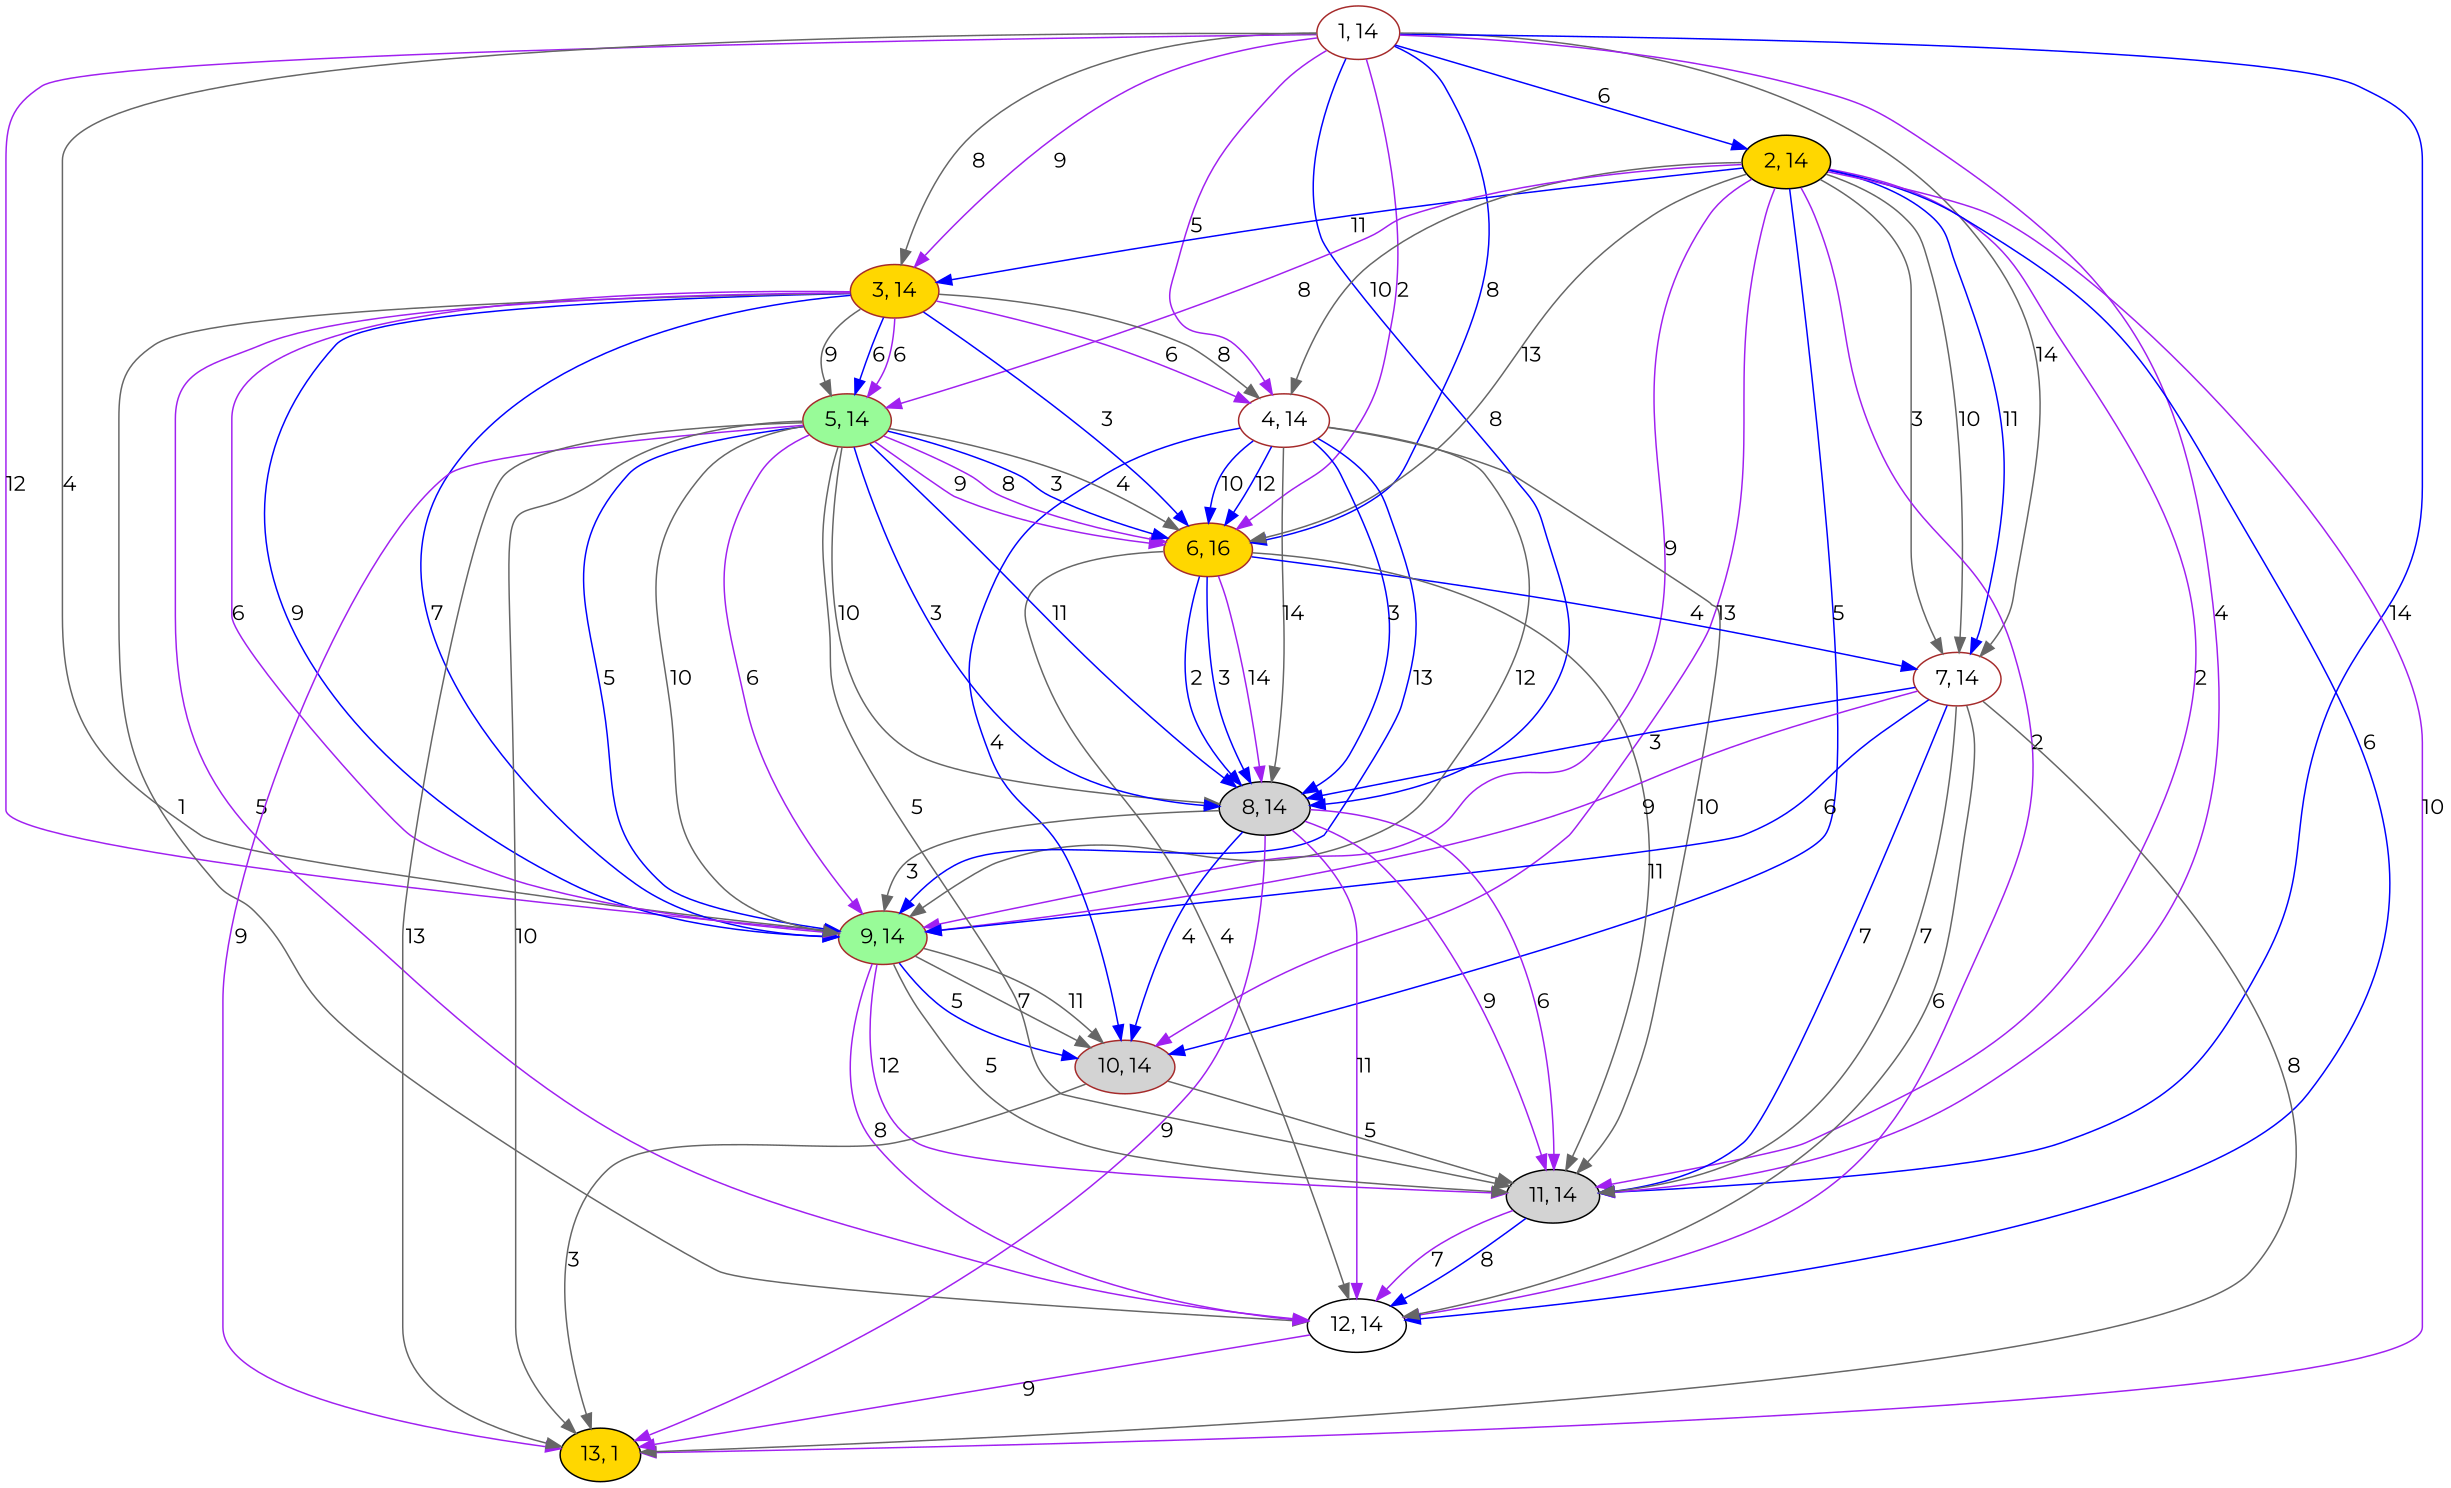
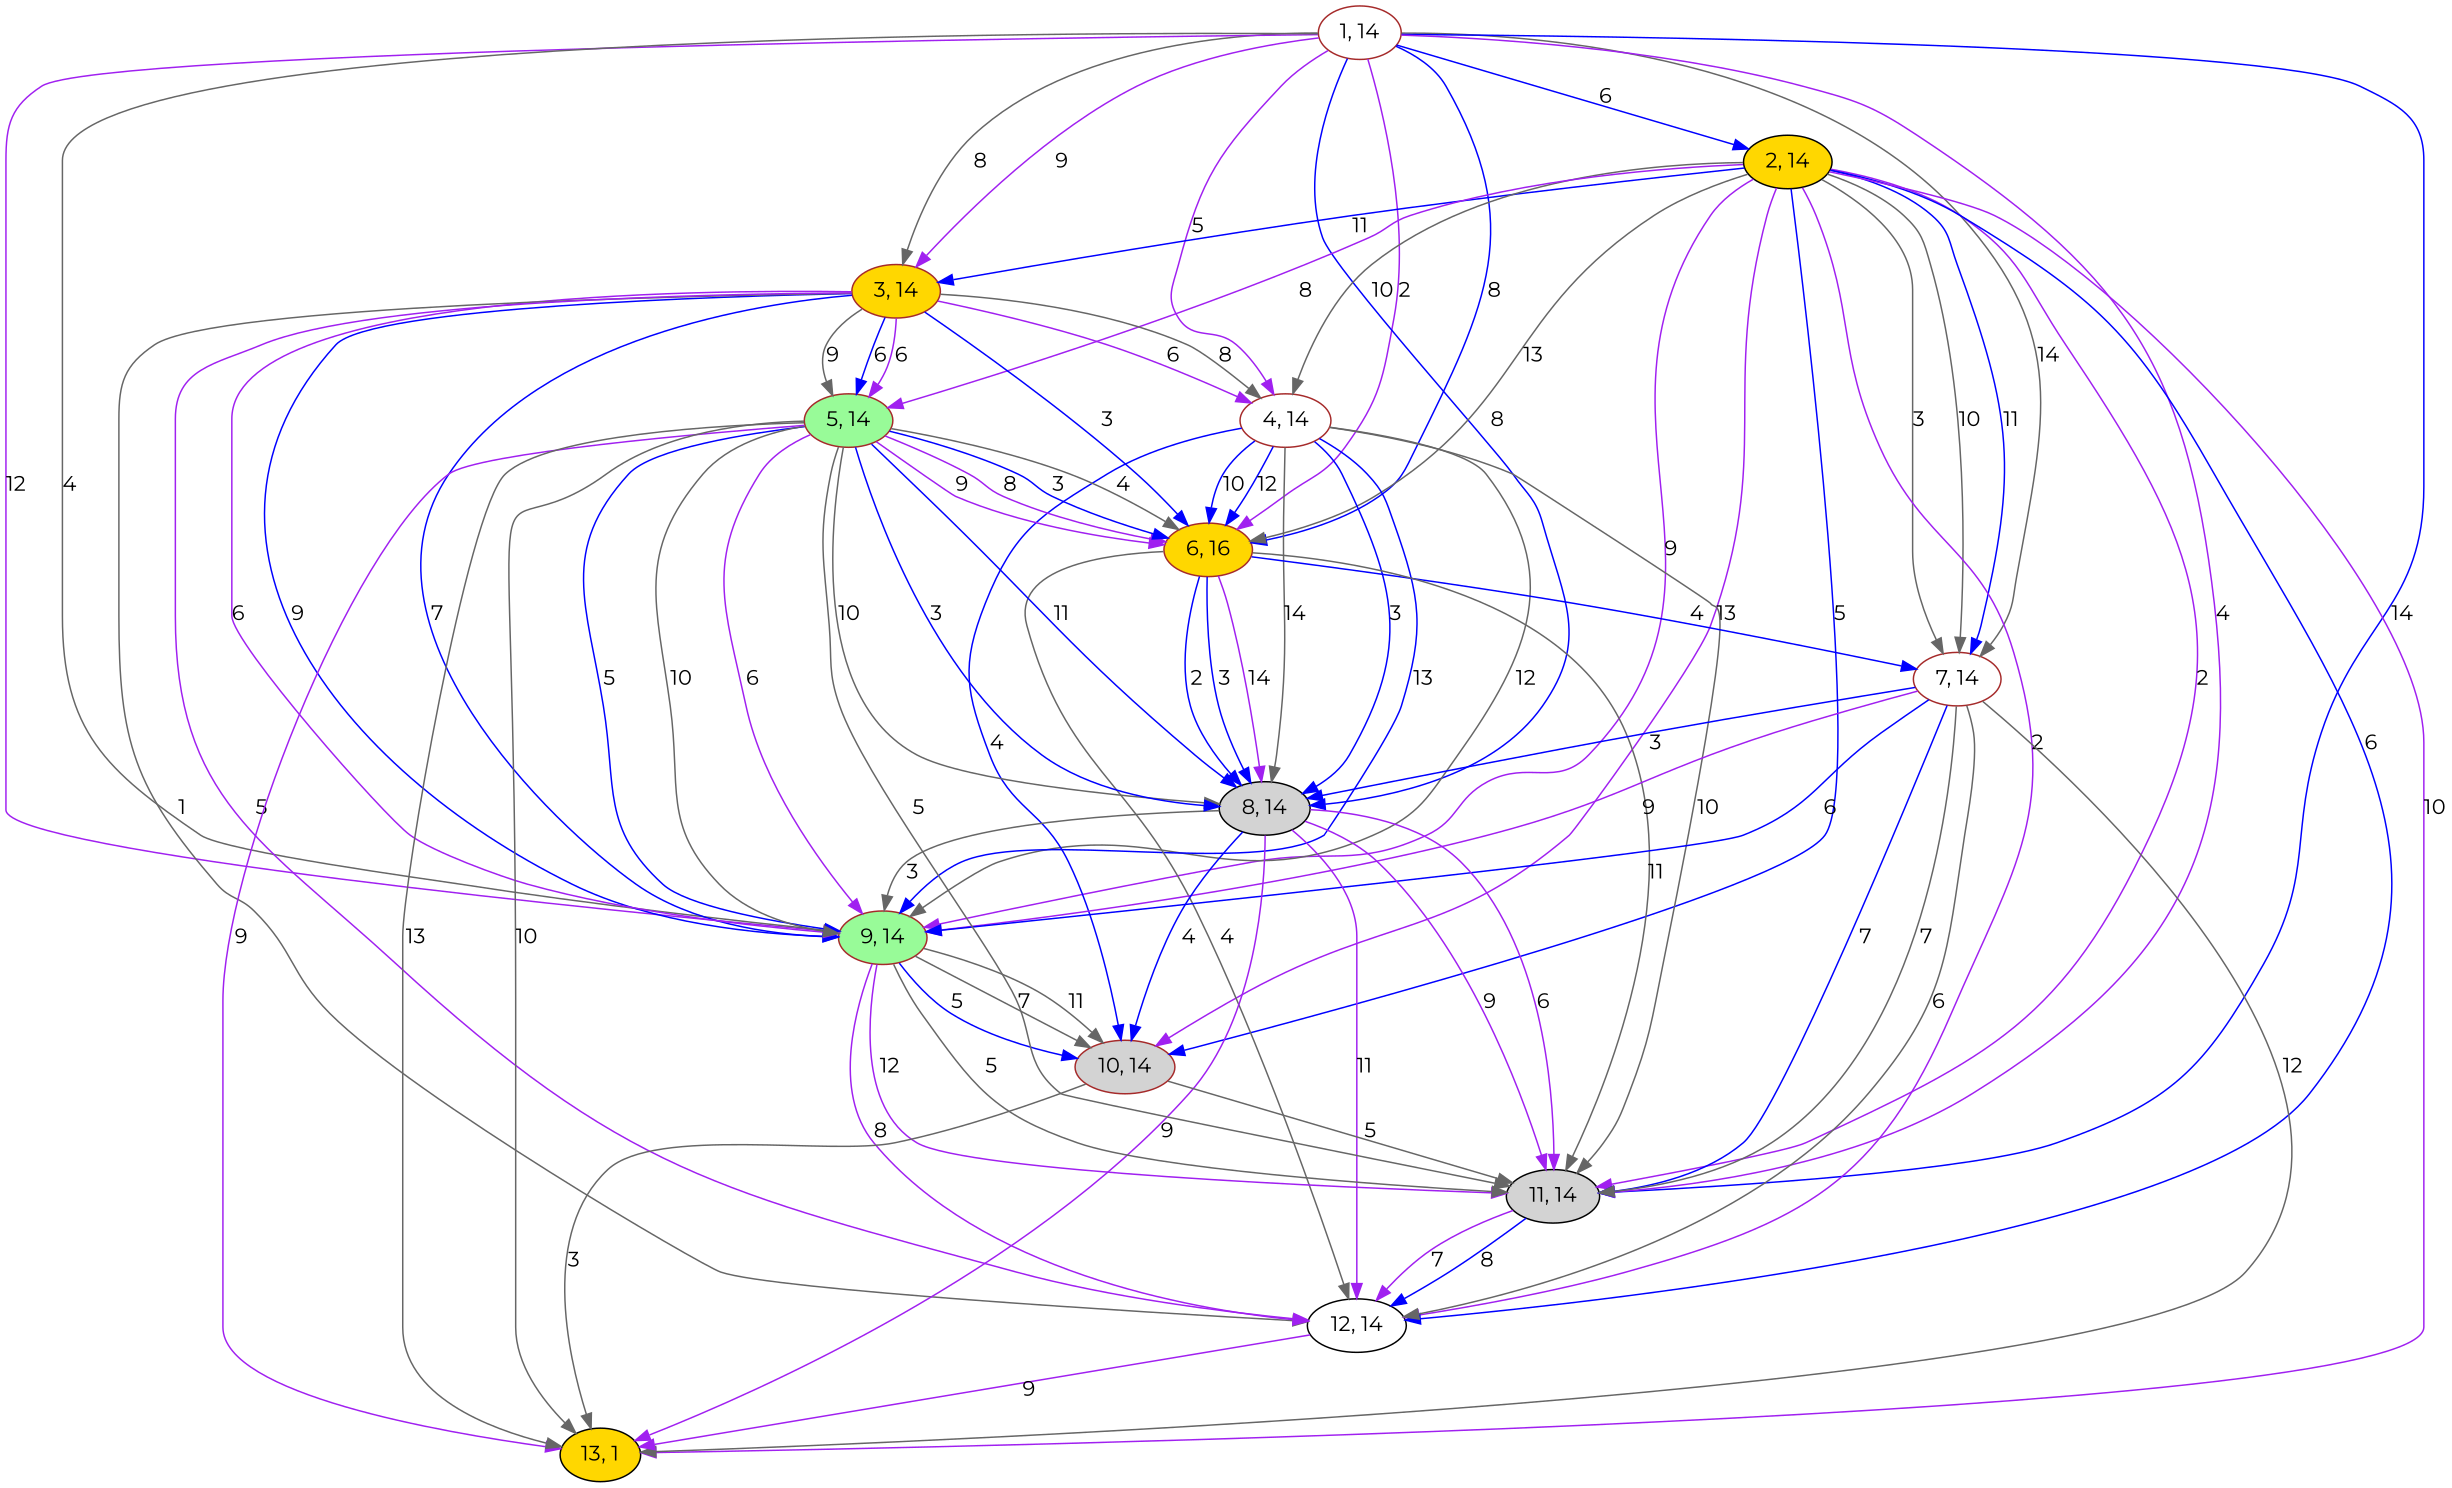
edge "7, 14" -> "13, 1": label "8" -> "12"
